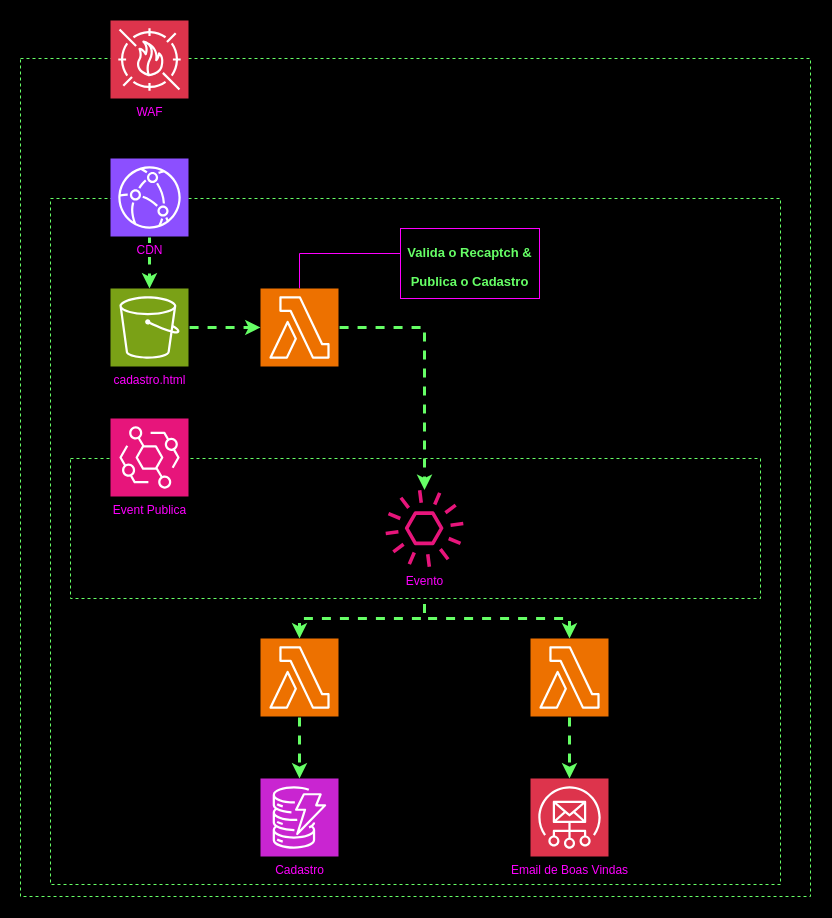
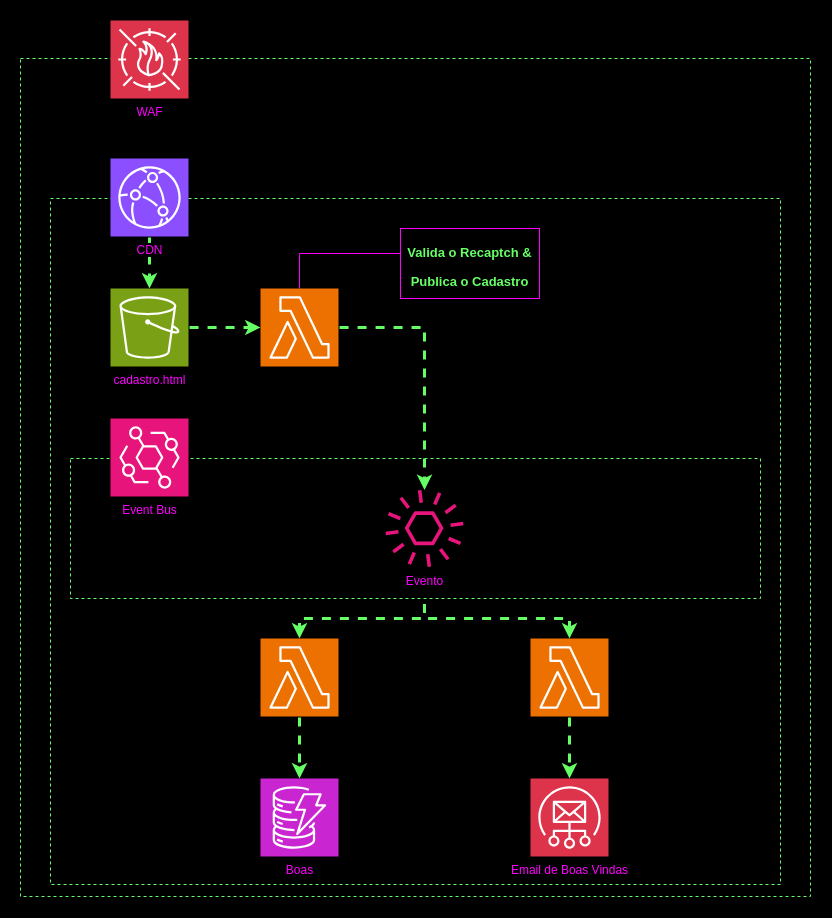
node "Event Publica": label "Event Publica" -> "Event Bus"
node "Cadastro": label "Cadastro" -> "Boas"
